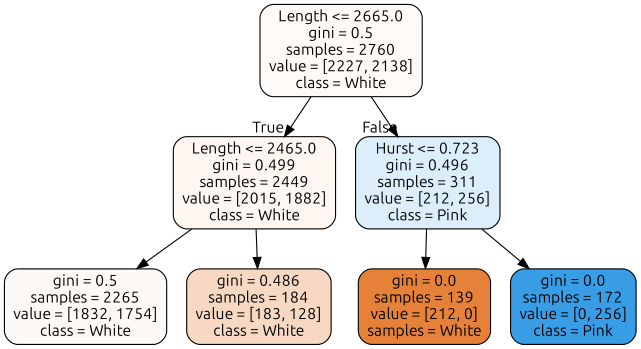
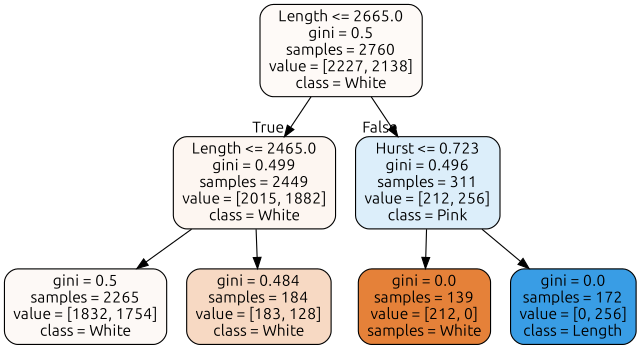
node "gini = 0.486 samples = 184 value = [183, 128] class = White": label "gini = 0.486 samples = 184 value = [183, 128] class = White" -> "gini = 0.484 samples = 184 value = [183, 128] class = White"
node "gini = 0.0 samples = 172 value = [0, 256] class = Pink": label "gini = 0.0 samples = 172 value = [0, 256] class = Pink" -> "gini = 0.0 samples = 172 value = [0, 256] class = Length"
